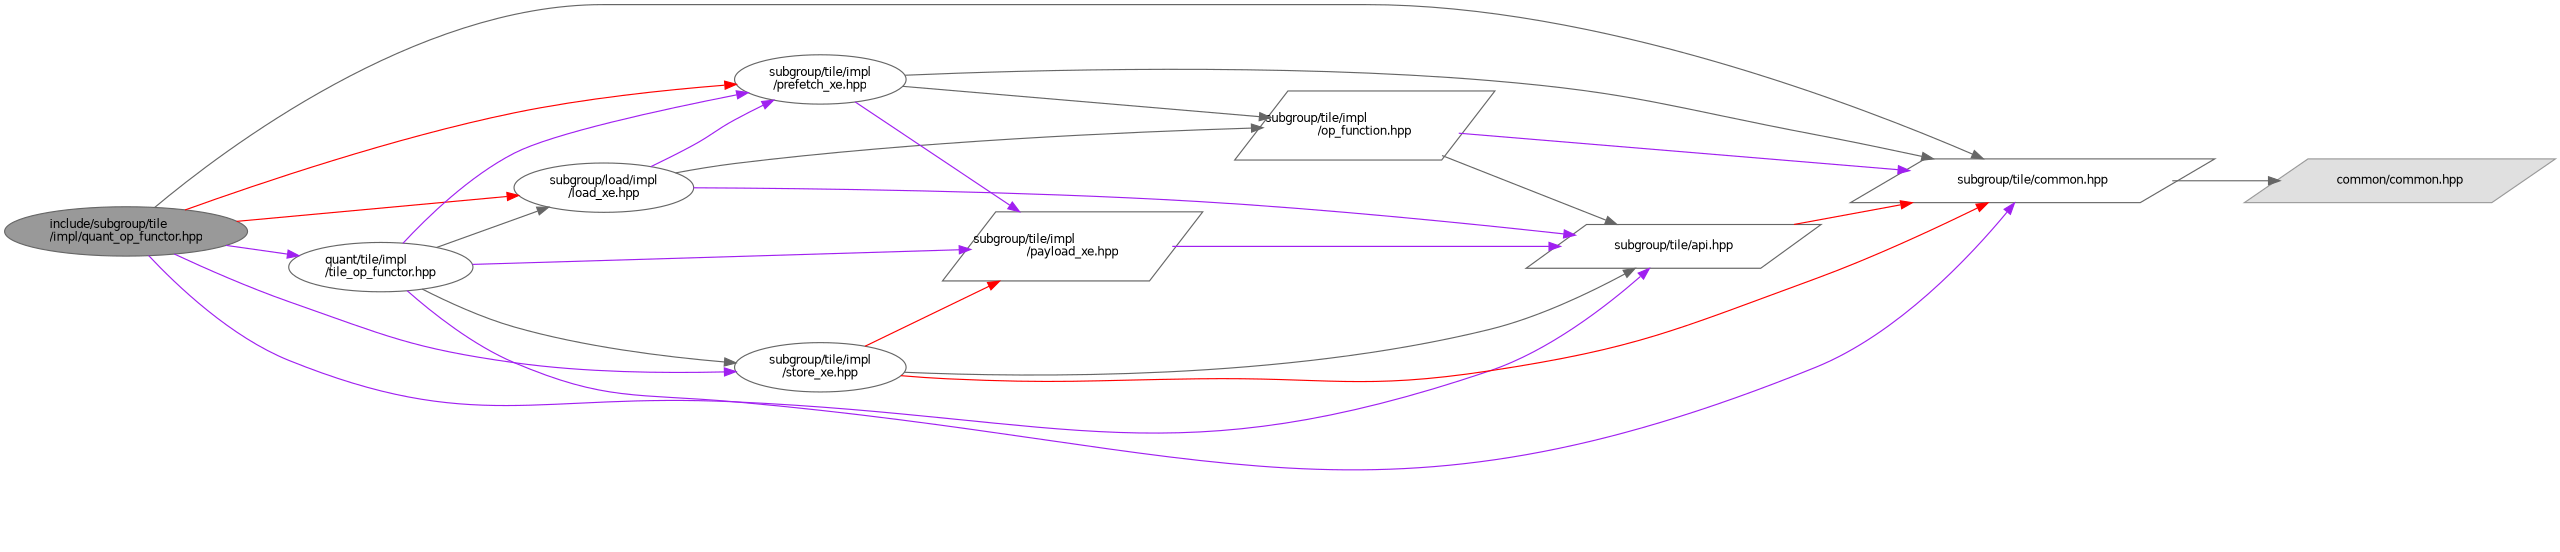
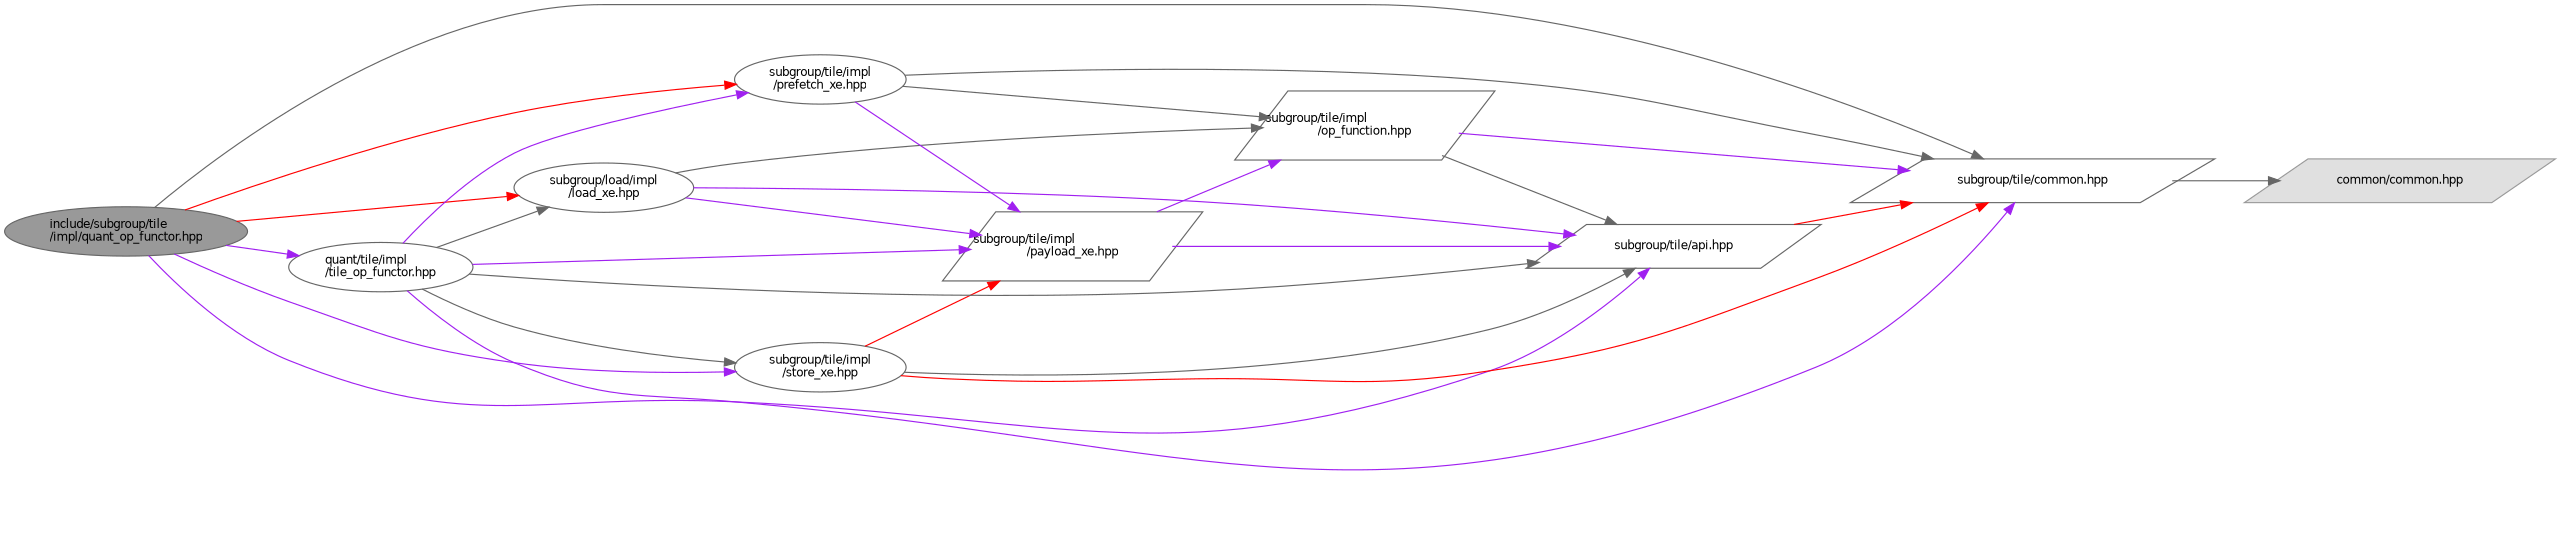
edge "subgroup/load/impl /load_xe.hpp" -> "subgroup/tile/impl /prefetch_xe.hpp": now "subgroup/load/impl /load_xe.hpp" -> "subgroup/tile/impl /payload_xe.hpp"
edge "subgroup/tile/impl /payload_xe.hpp" -> "subgroup/tile/impl /op_function.hpp": added
edge "quant/tile/impl /tile_op_functor.hpp" -> "subgroup/tile/api.hpp": added
